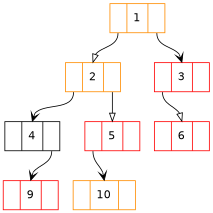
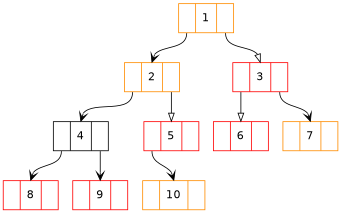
edge "1" -> "2": arrowhead onormal -> vee
edge "1" -> "3": arrowhead vee -> onormal
node "7": added
node "8": added
